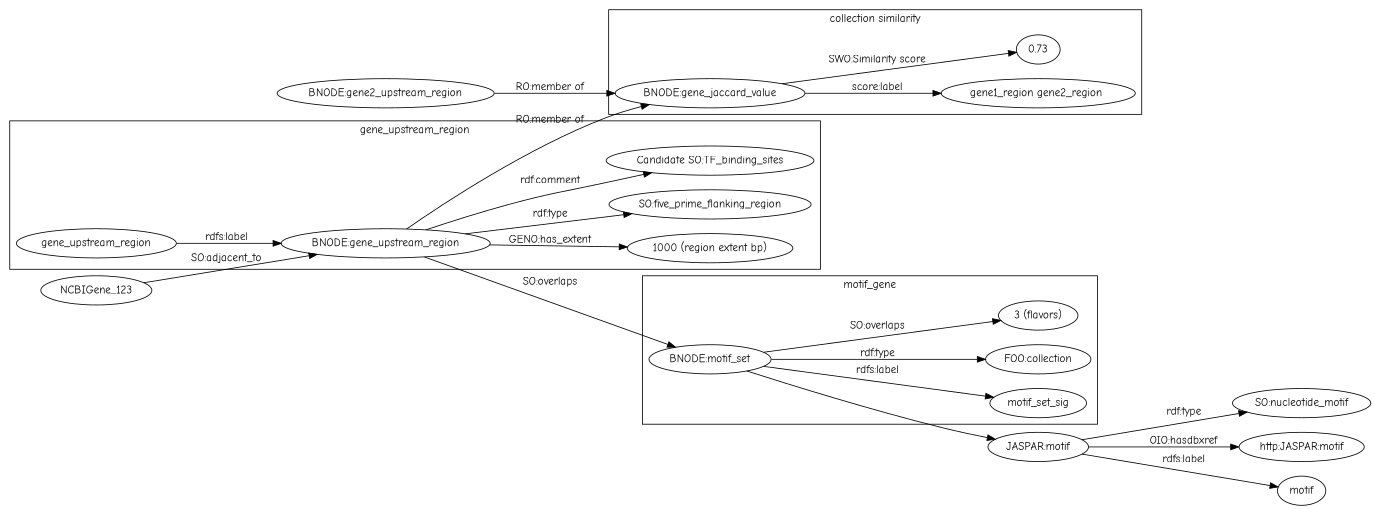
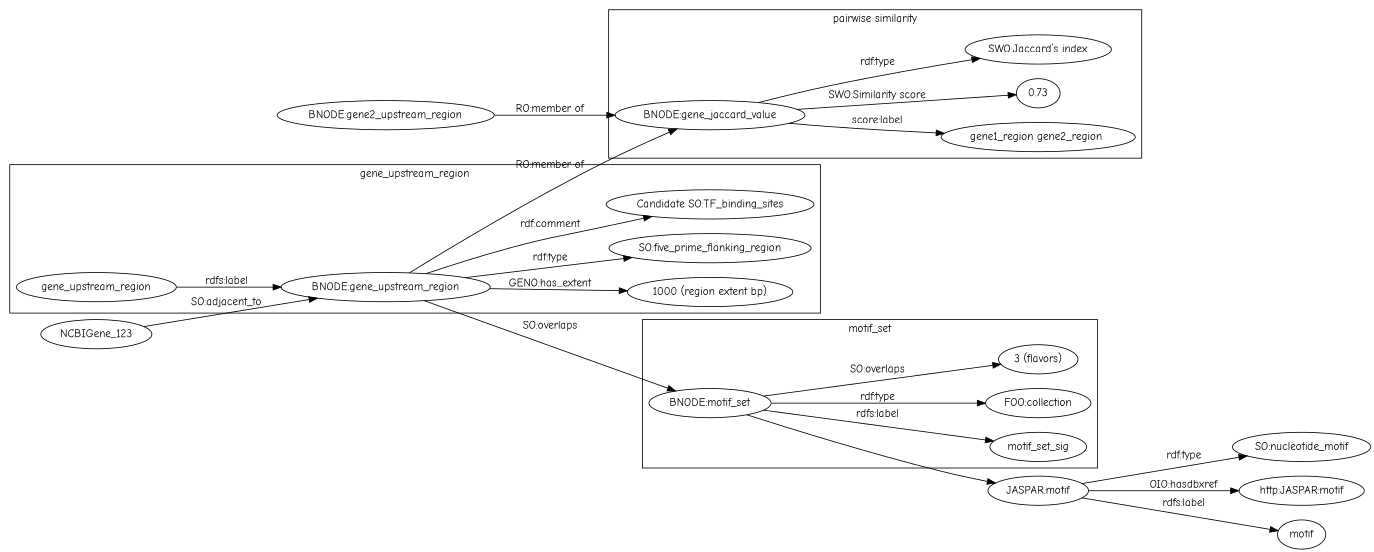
cluster "collection similarity": label "collection similarity" -> "pairwise similarity"
node "SWO:Jaccard’s index": added
cluster "motif_gene": label "motif_gene" -> "motif_set"
